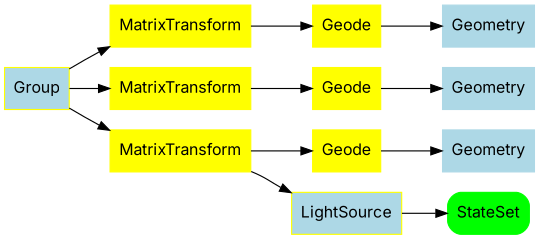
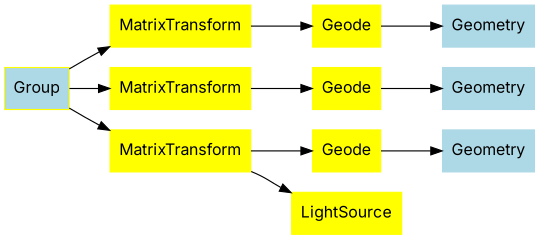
node "LightSource": fillcolor lightblue -> yellow
node "StateSet": removed
